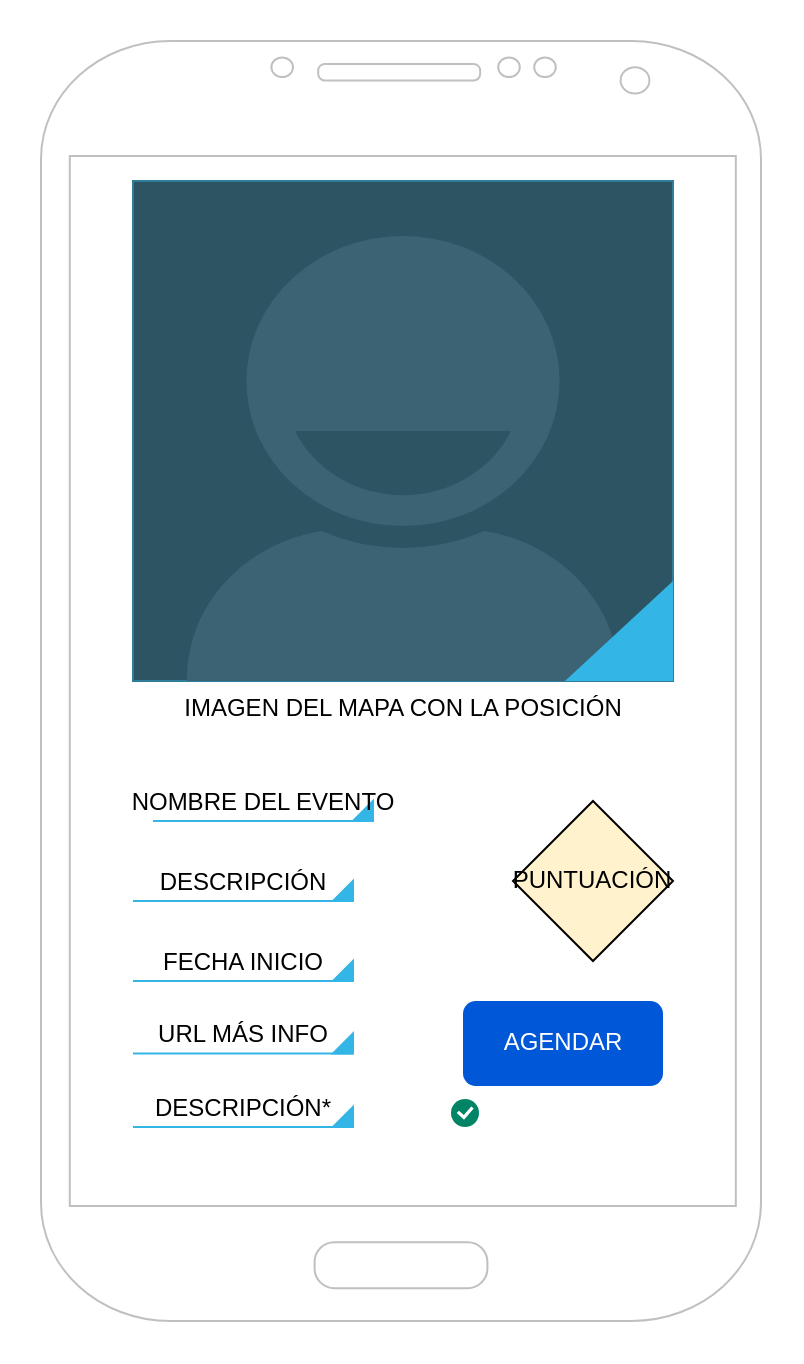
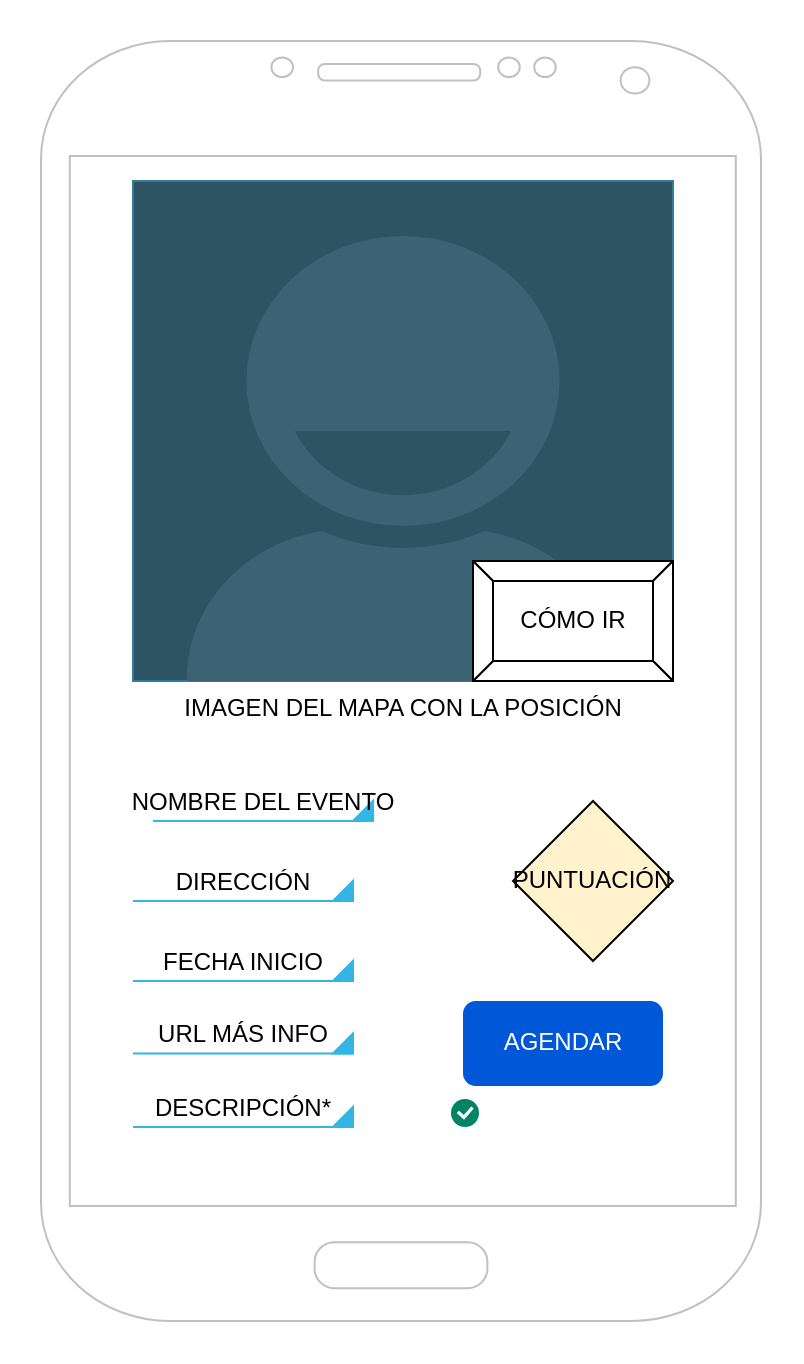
node "CÓMO IR": added
node "DESCRIPCIÓN": label "DESCRIPCIÓN" -> "DIRECCIÓN"
